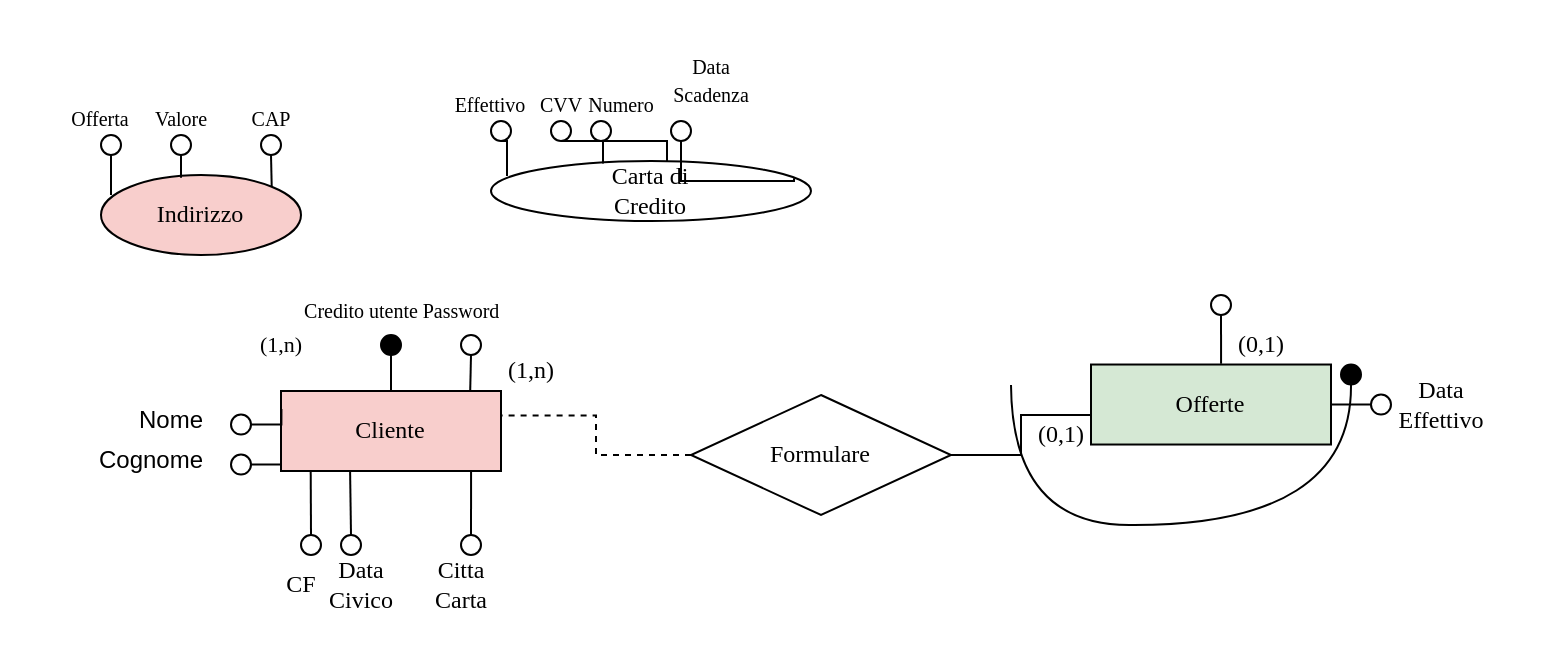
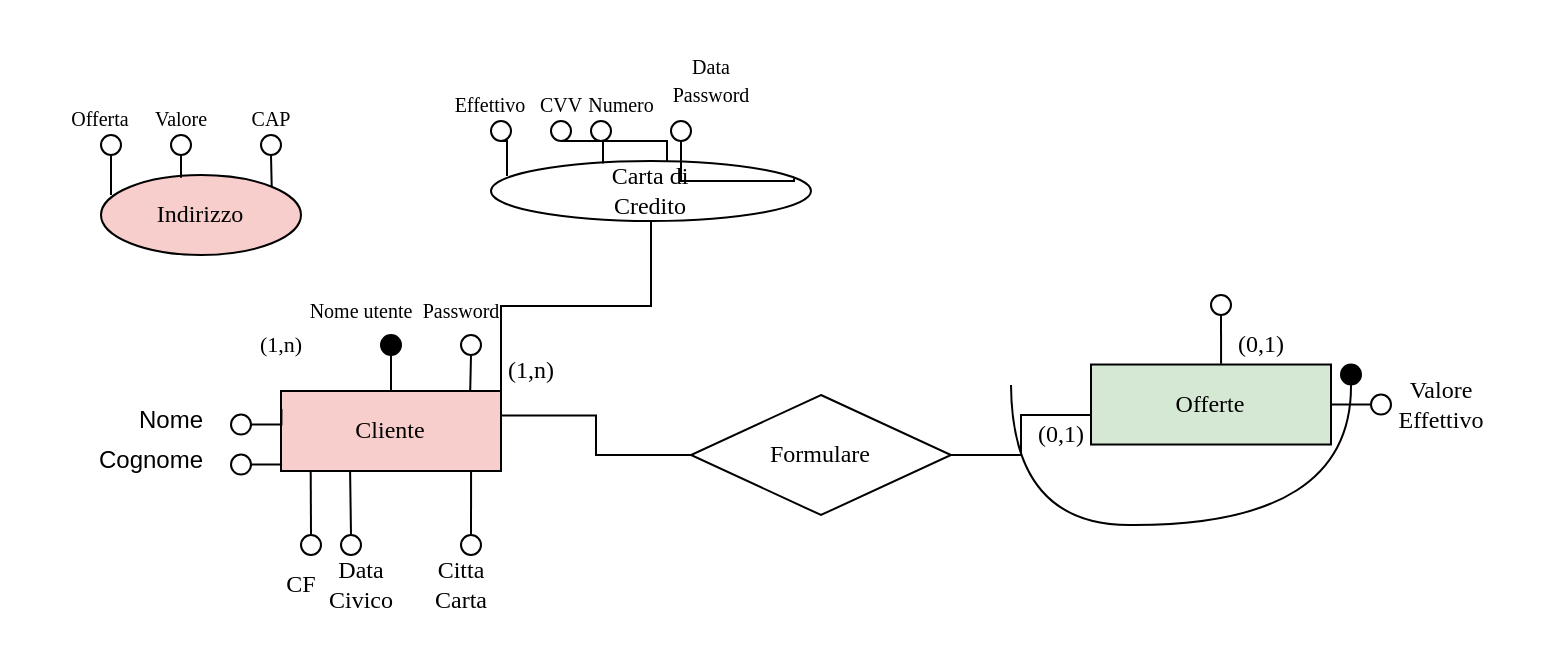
node "DataScadenza": label "DataScadenza" -> "DataPassword"
edge "Carta di Credito" -- "Cliente": added
node "Credito utente": label "Credito utente" -> "Nome utente"
node "Data Effettivo": label "Data Effettivo" -> "Valore Effettivo"
edge "Cliente" -- "Formulare": style dashed -> solid
